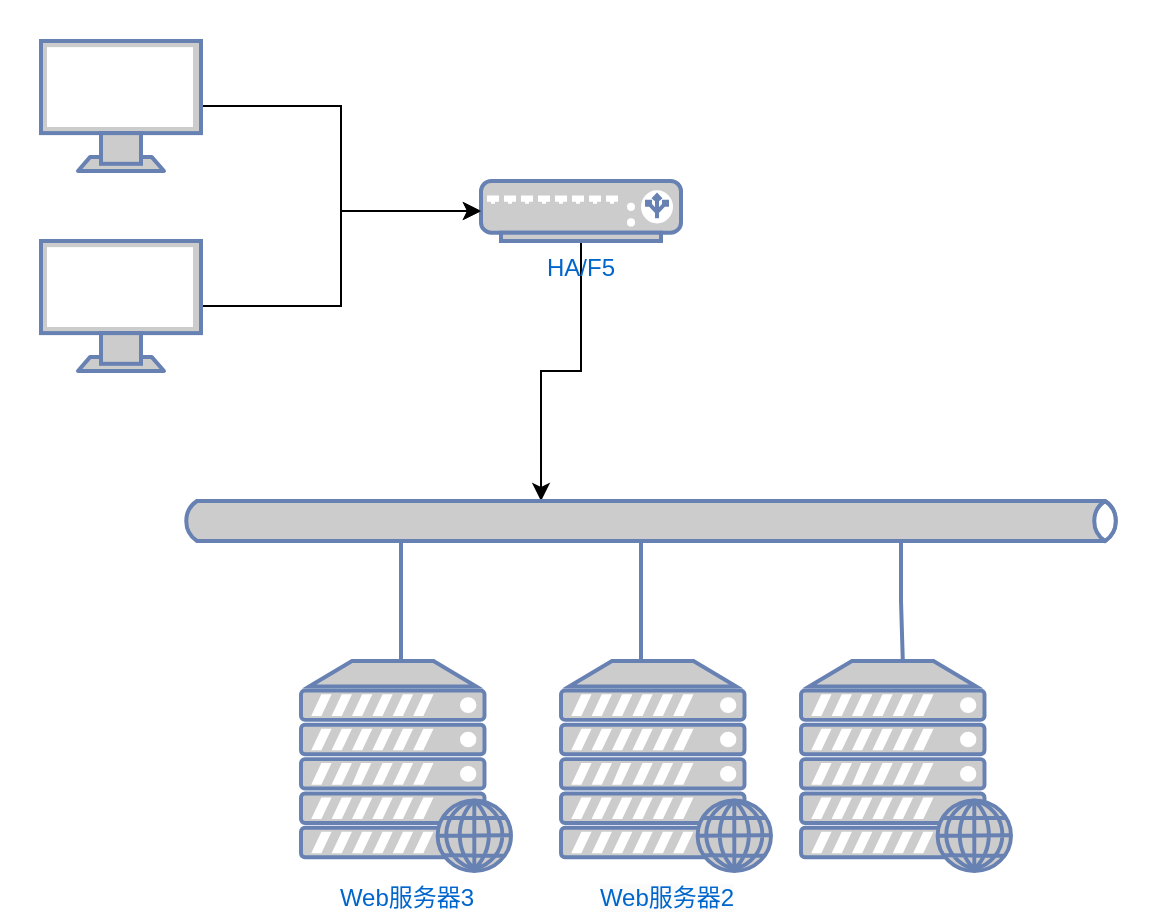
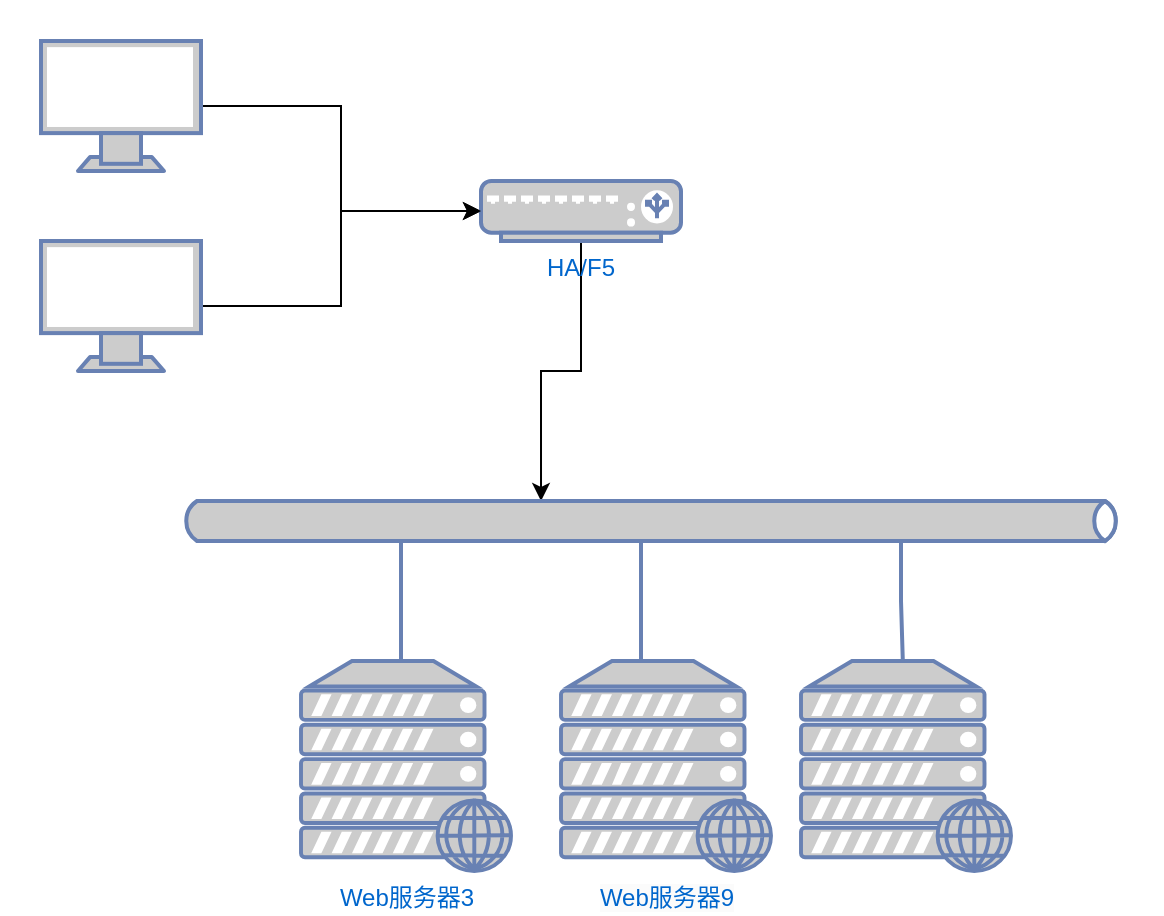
node "Web服务器2": label "Web服务器2" -> "Web服务器9"
